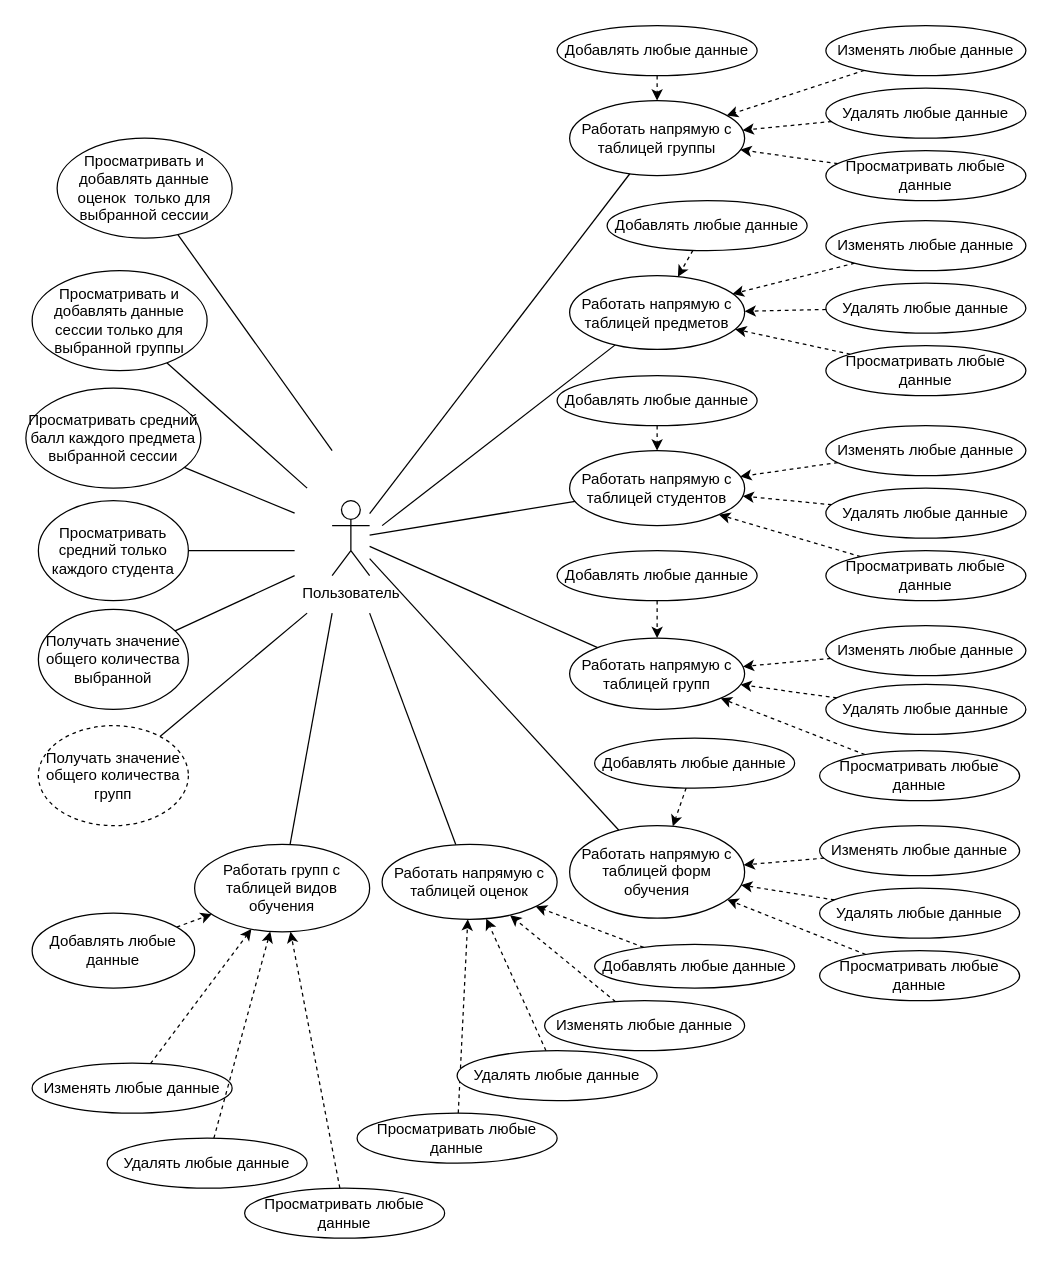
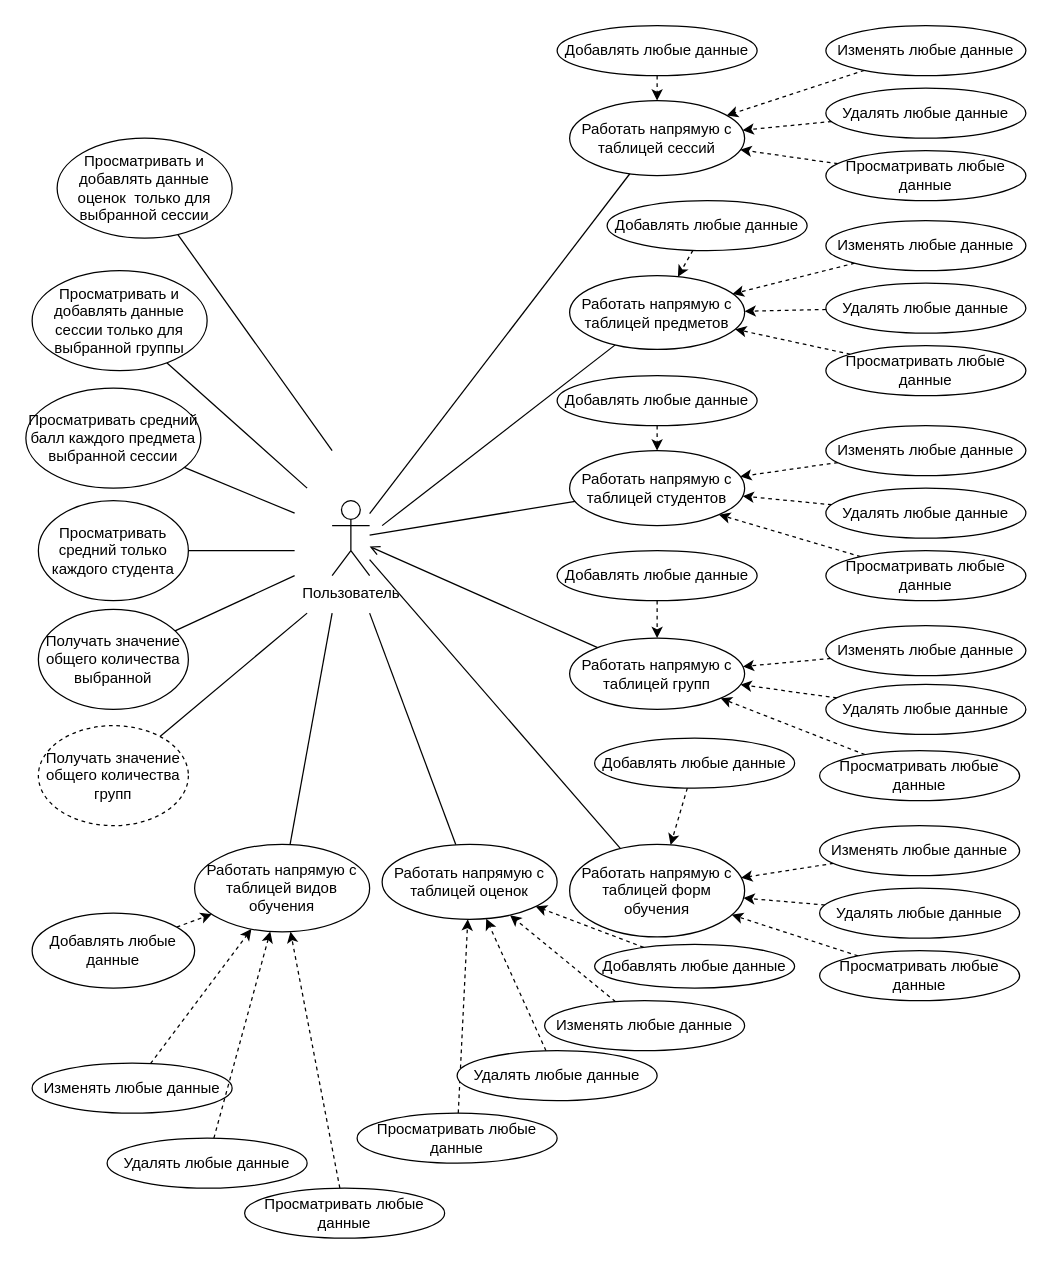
node "Работать напрямую с таблицей группы": label "Работать напрямую с таблицей группы" -> "Работать напрямую с таблицей сессий"
edge "Пользователь" -- "Работать напрямую с таблицей групп": arrowhead none -> open
node "Работать напрямую с таблицей форм обучения": moved (657, 872) -> (657, 891)
node "Работать групп с таблицей видов обучения": label "Работать групп с таблицей видов обучения" -> "Работать напрямую с таблицей видов обучения"
